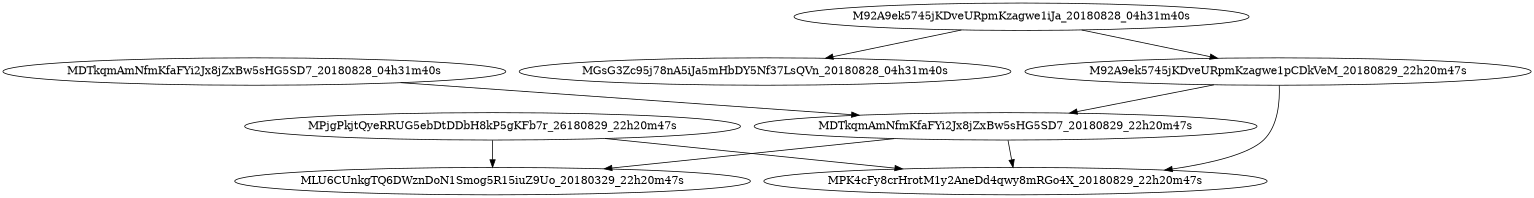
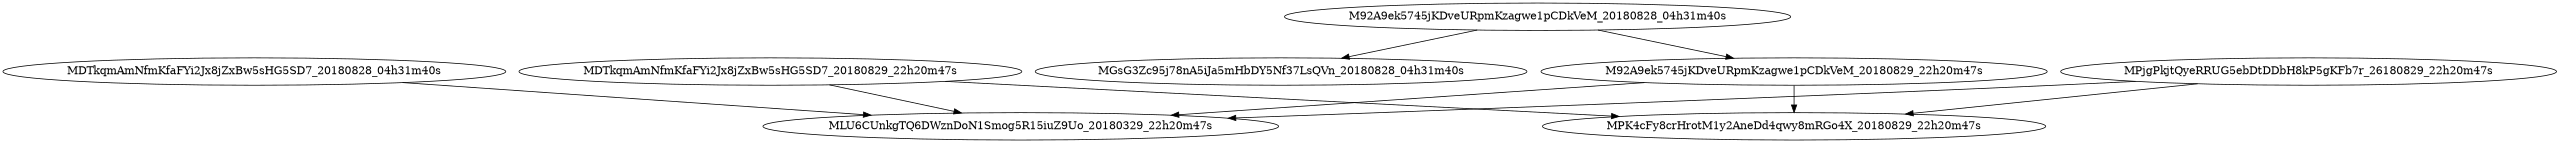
node "M92A9ek5745jKDveURpmKzagwe1iJa_20180828_04h31m40s": label "M92A9ek5745jKDveURpmKzagwe1iJa_20180828_04h31m40s" -> "M92A9ek5745jKDveURpmKzagwe1pCDkVeM_20180828_04h31m40s"
edge "M92A9ek5745jKDveURpmKzagwe1pCDkVeM_20180829_22h20m47s" -> "MDTkqmAmNfmKfaFYi2Jx8jZxBw5sHG5SD7_20180829_22h20m47s": now "M92A9ek5745jKDveURpmKzagwe1pCDkVeM_20180829_22h20m47s" -> "MLU6CUnkgTQ6DWznDoN1Smog5R15iuZ9Uo_20180329_22h20m47s"
edge "MDTkqmAmNfmKfaFYi2Jx8jZxBw5sHG5SD7_20180828_04h31m40s" -> "MDTkqmAmNfmKfaFYi2Jx8jZxBw5sHG5SD7_20180829_22h20m47s": now "MDTkqmAmNfmKfaFYi2Jx8jZxBw5sHG5SD7_20180828_04h31m40s" -> "MLU6CUnkgTQ6DWznDoN1Smog5R15iuZ9Uo_20180329_22h20m47s"
